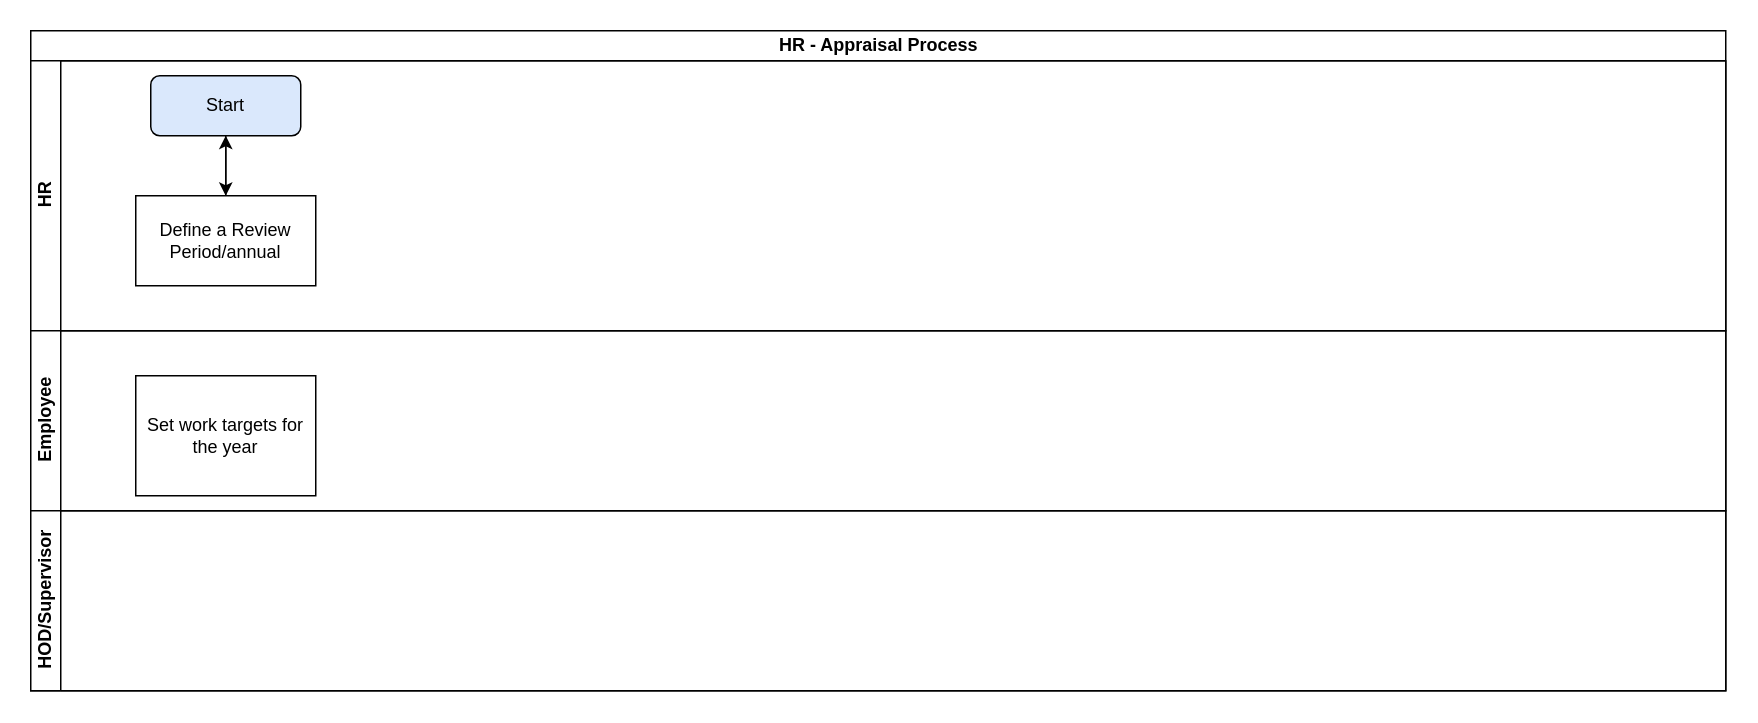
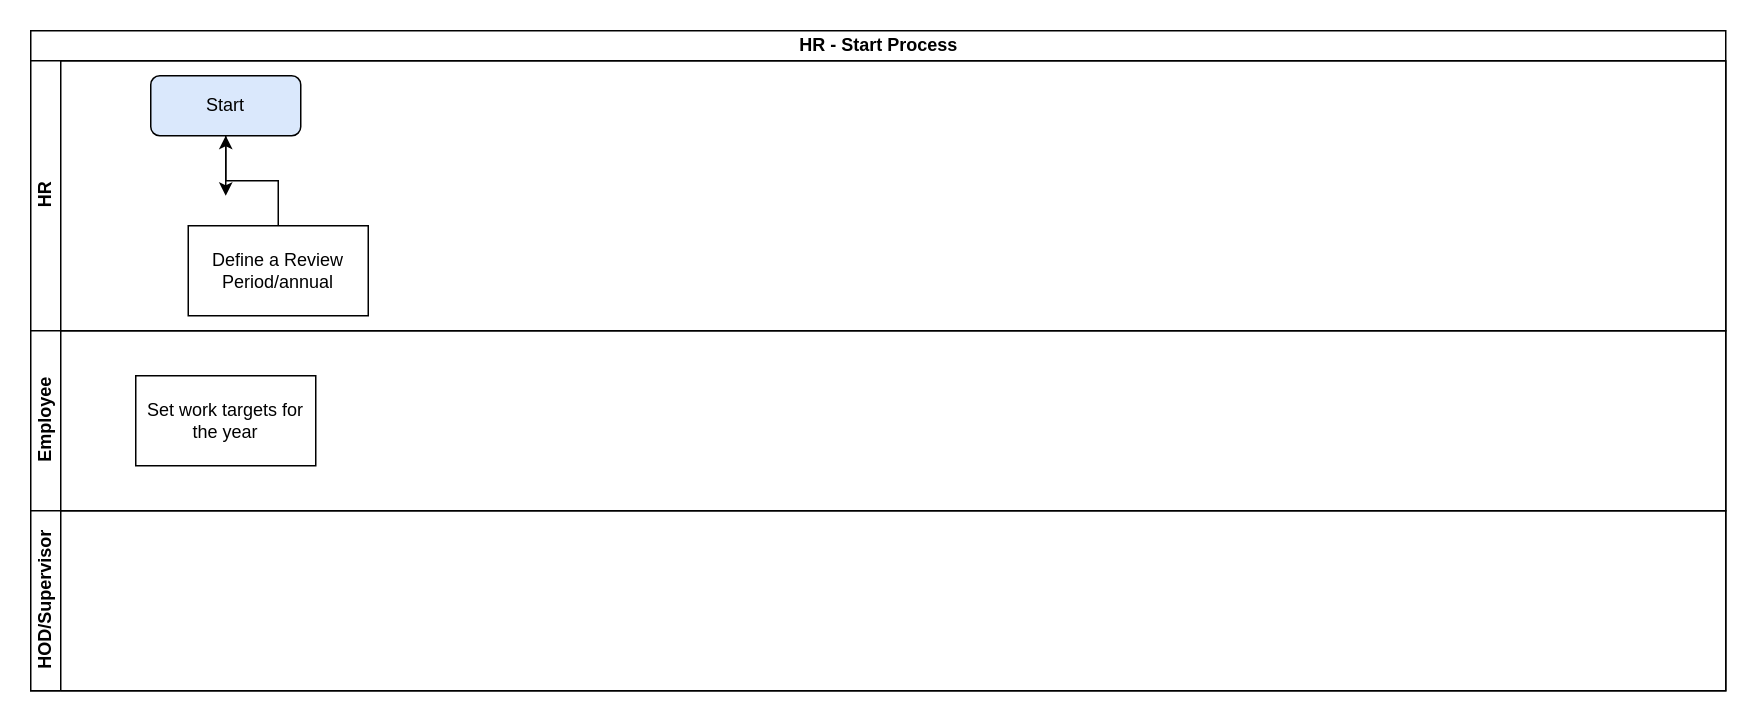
node "HR - Appraisal Process": label "HR - Appraisal Process" -> "HR - Start Process"
node "Define a Review Period/annual": moved (226, 241) -> (278, 271)
node "Set work targets for the year": size 180x120 -> 180x90
